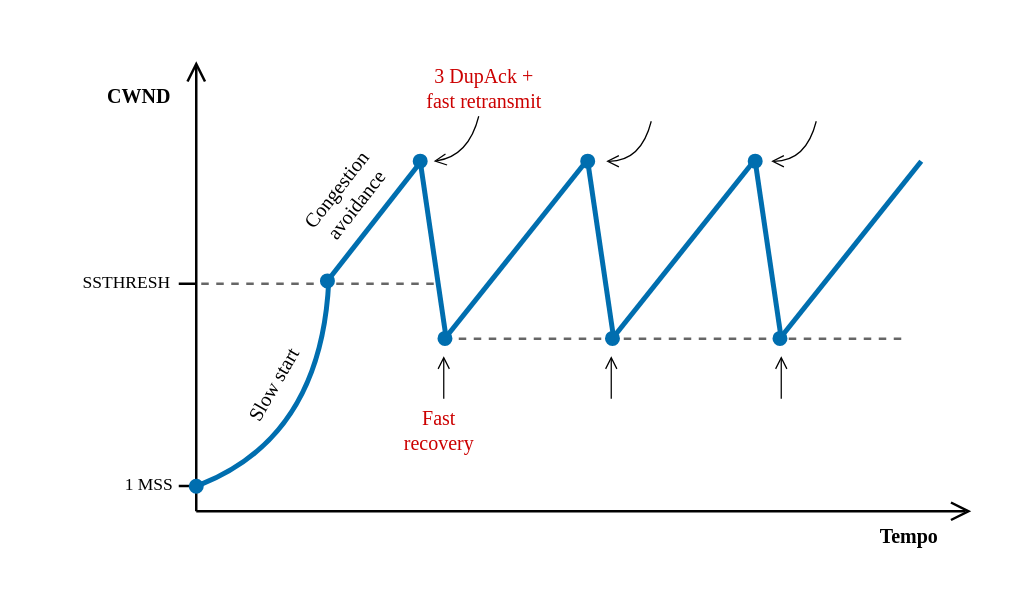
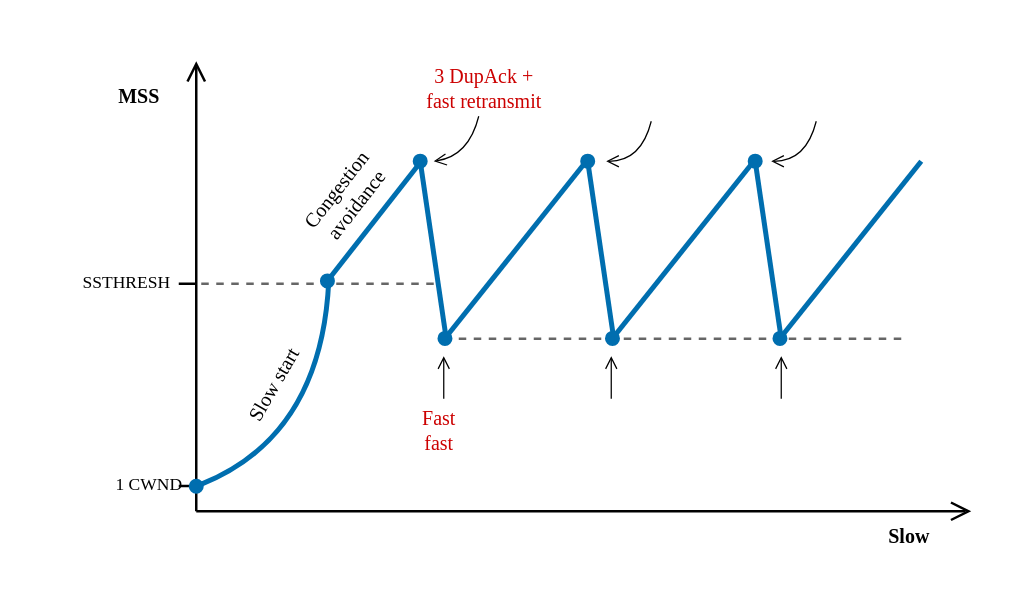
node "CWND": label "CWND" -> "MSS"
node "Fast recovery": label "Fast recovery" -> "Fast fast"
node "1 MSS": label "1 MSS" -> "1 CWND"
node "Tempo": label "Tempo" -> "Slow"
